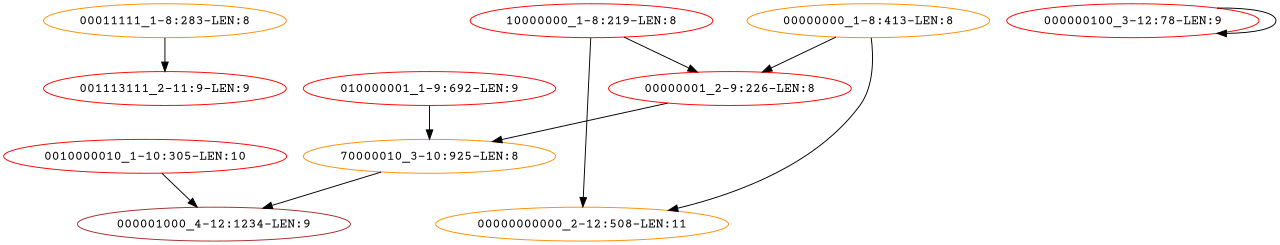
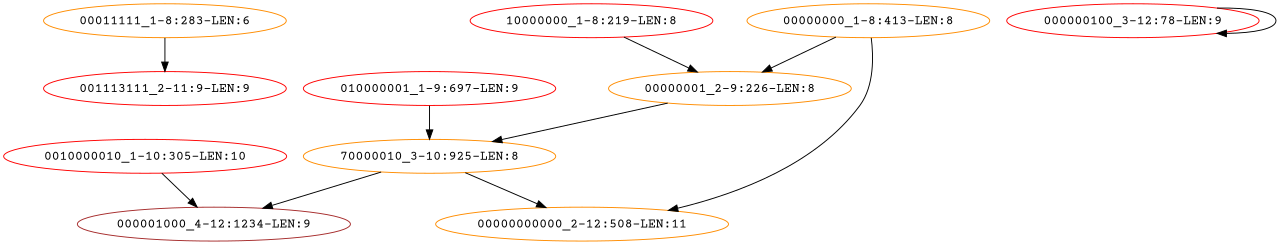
node "00011111_1-8:283-LEN:8": label "00011111_1-8:283-LEN:8" -> "00011111_1-8:283-LEN:6"
node "010000001_1-9:692-LEN:9": label "010000001_1-9:692-LEN:9" -> "010000001_1-9:697-LEN:9"
node "00000001_2-9:226-LEN:8": color red -> darkorange
edge "10000000_1-8:219-LEN:8" -> "00000000000_2-12:508-LEN:11": now "70000010_3-10:925-LEN:8" -> "00000000000_2-12:508-LEN:11"
